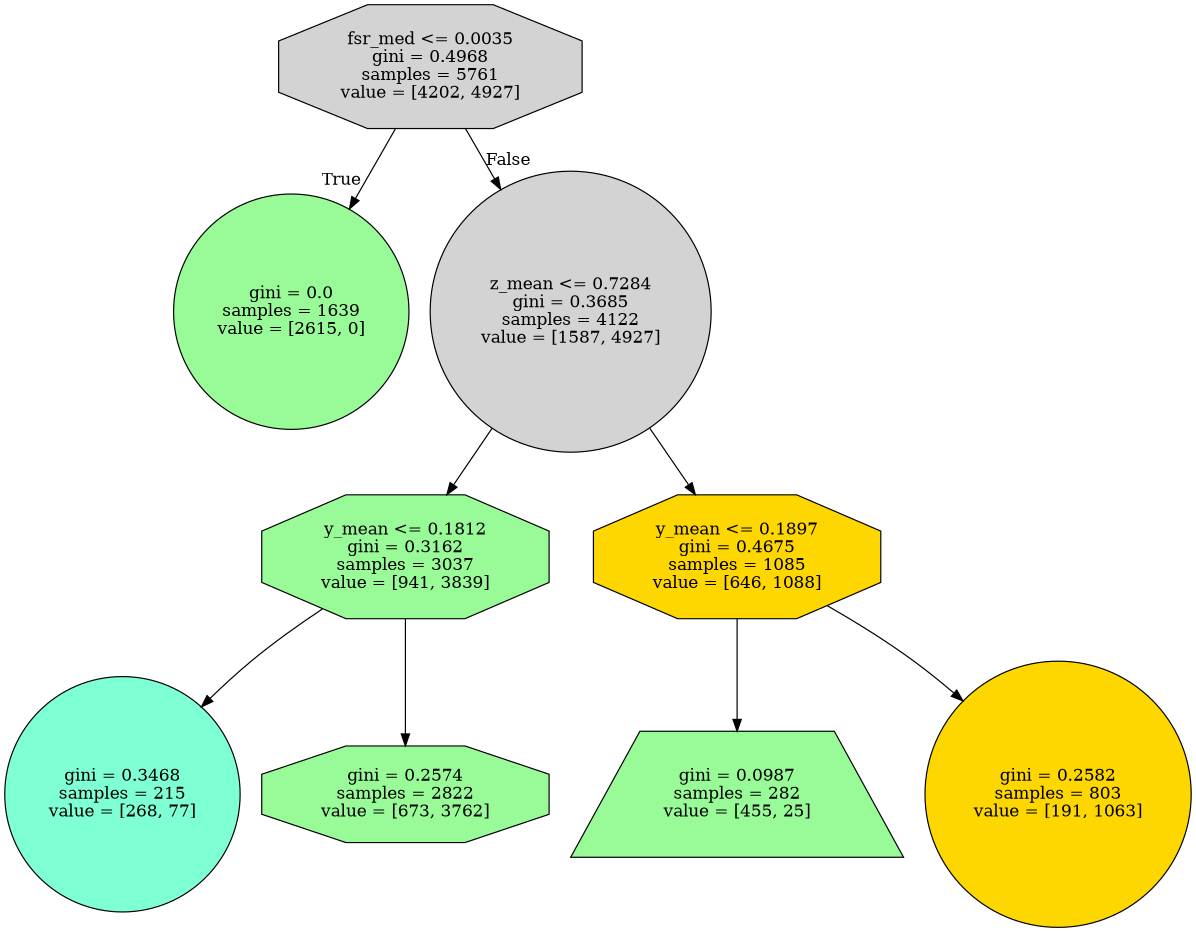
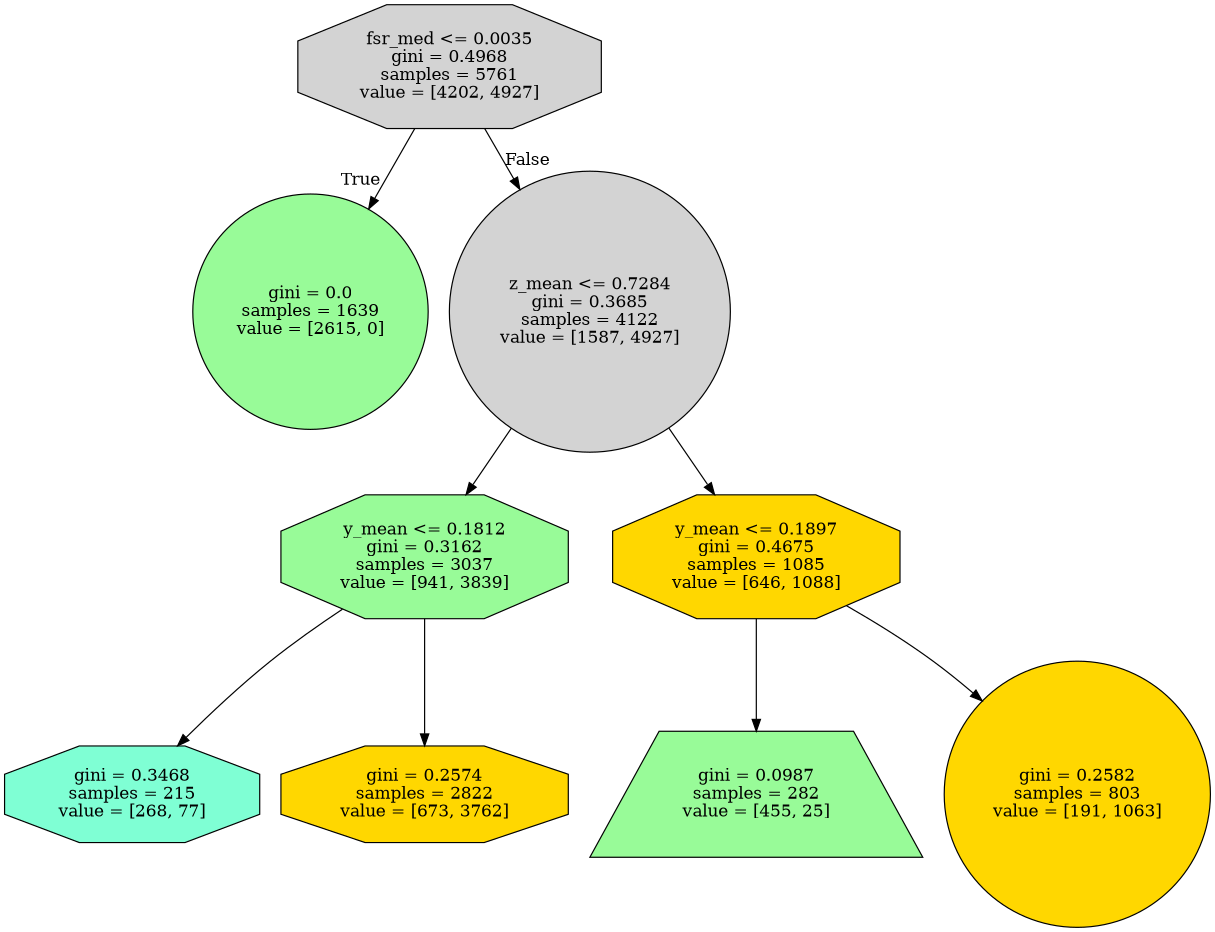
node "gini = 0.3468 samples = 215 value = [268, 77]": shape circle -> octagon
node "gini = 0.2574 samples = 2822 value = [673, 3762]": fillcolor palegreen -> gold
